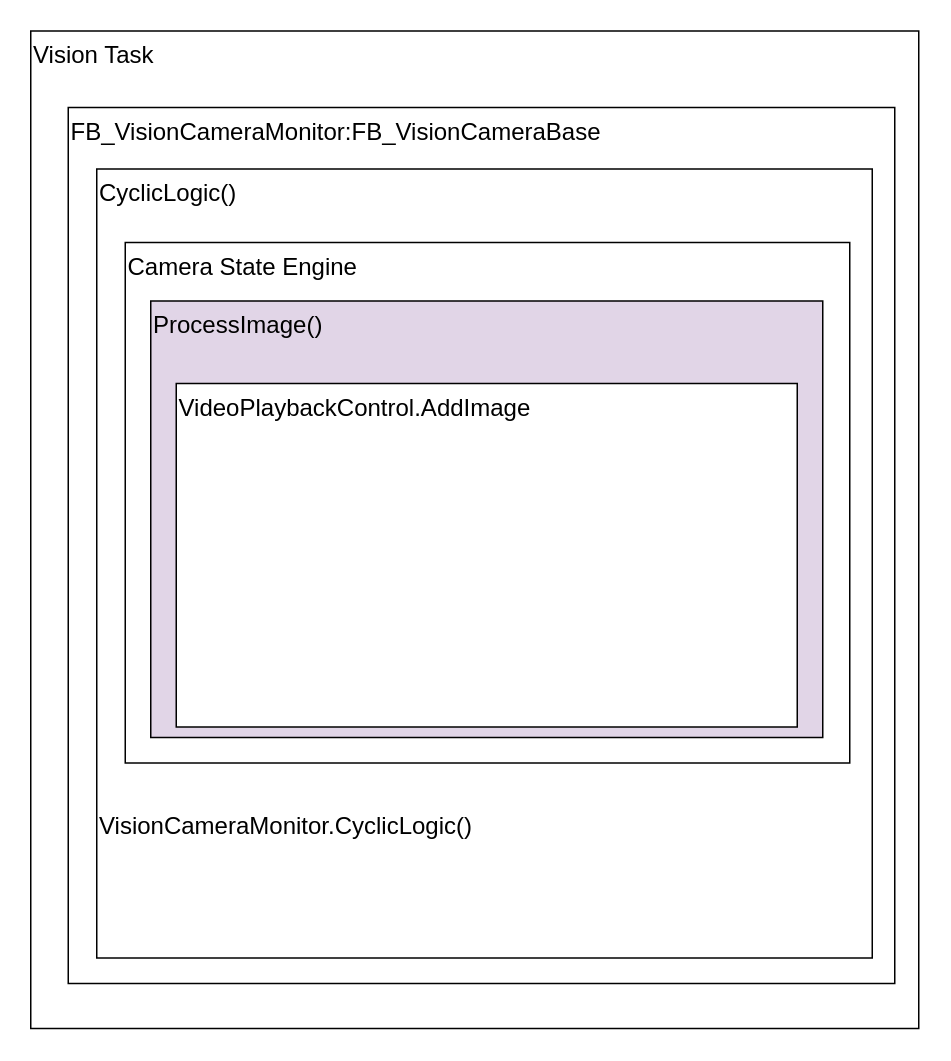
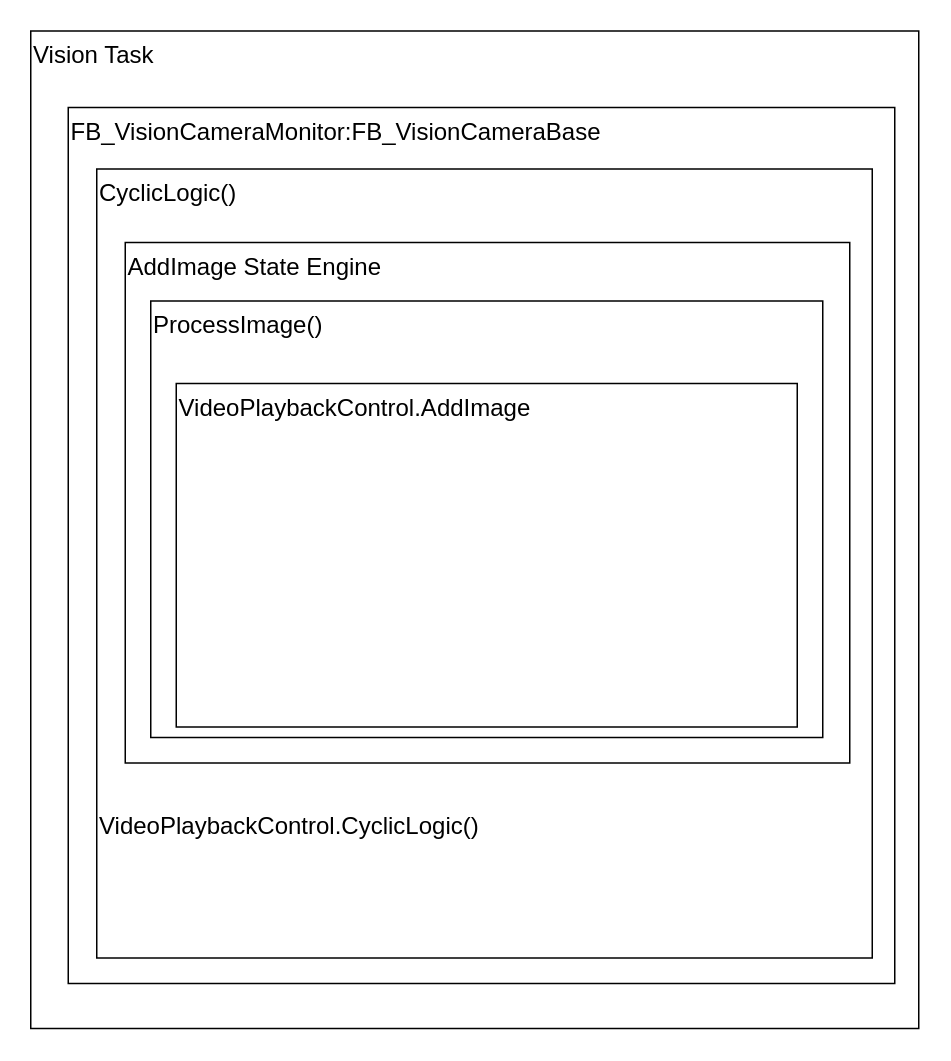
node "CyclicLogic() VisionCameraMonitor.CyclicLogic()": label "CyclicLogic() VisionCameraMonitor.CyclicLogic()" -> "CyclicLogic() VideoPlaybackControl.CyclicLogic()"
node "Camera State Engine": label "Camera State Engine" -> "AddImage State Engine"
node "ProcessImage()": fillcolor #e1d5e7 -> #ffffff
